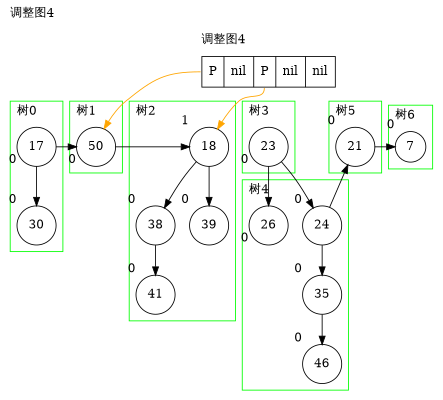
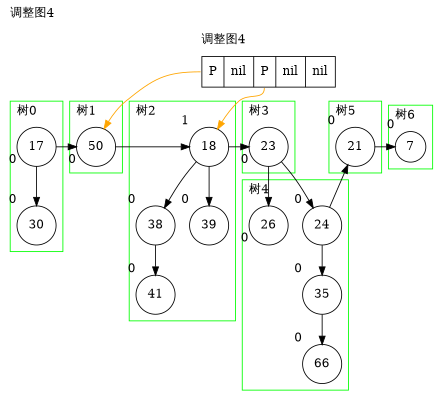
edge "18 1" -> "23 0": added
node "46 0": label "46 0" -> "66 0"
